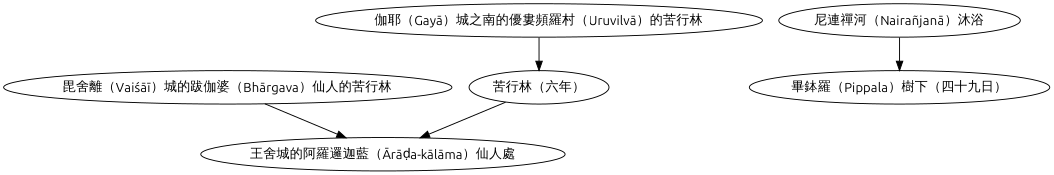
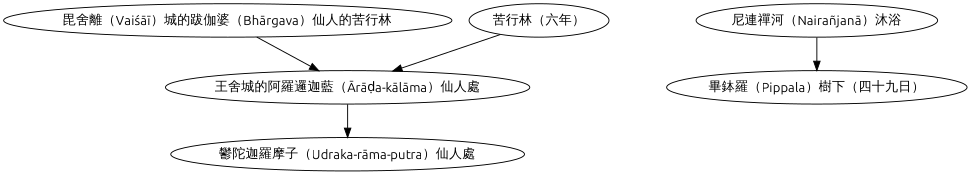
node "伽耶（Gayā）城之南的優婁頻羅村（Uruvilvā）的苦行林": removed
node "鬱陀迦羅摩子（Udraka-rāma-putra）仙人處": added
